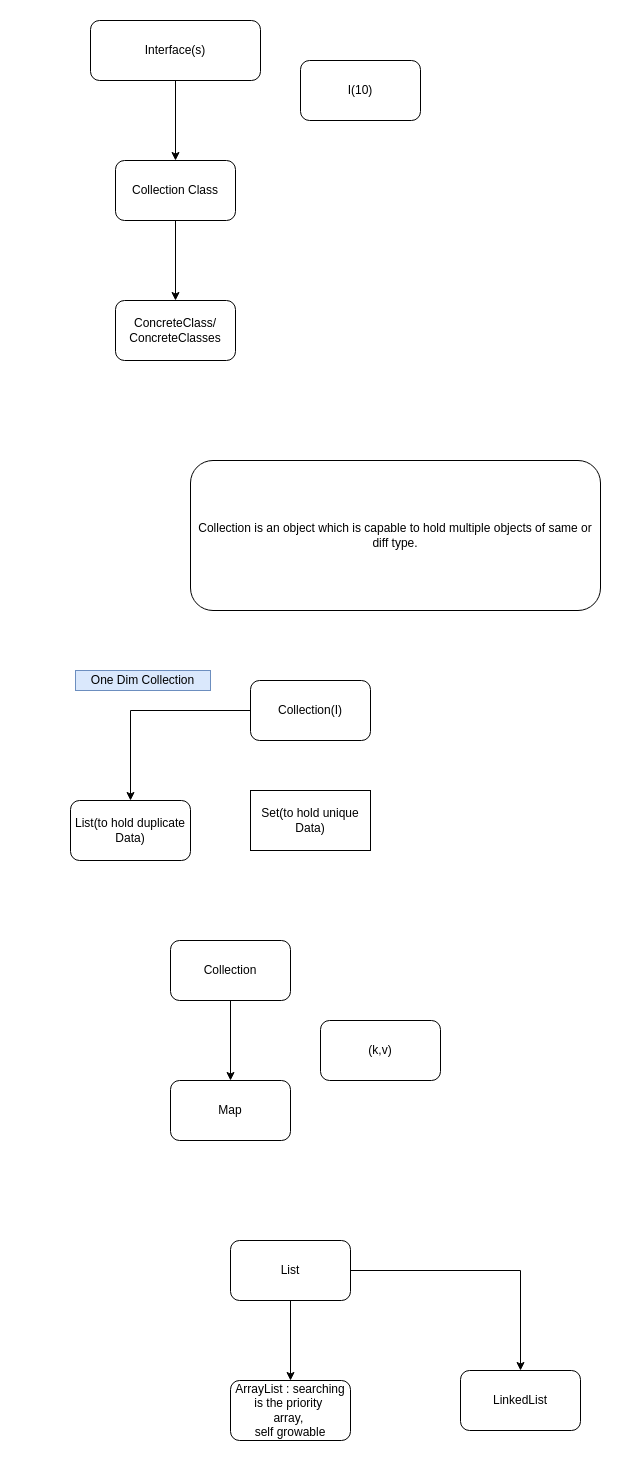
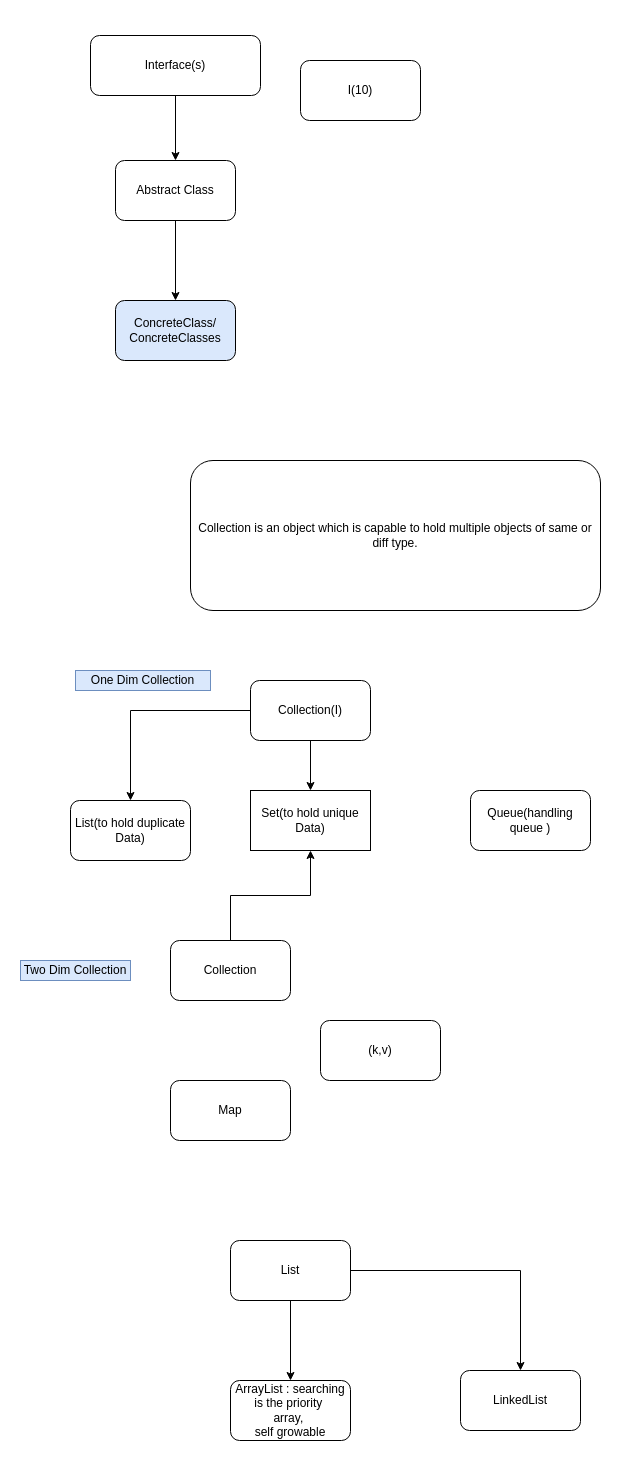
node "Interface(s)": moved (176, 51) -> (176, 66)
node "Collection Class": label "Collection Class" -> "Abstract Class"
node "ConcreteClass/ ConcreteClasses": fillcolor #ffffff -> #dae8fc
edge "Collection(I)" -> "Set(to hold unique Data)": added
node "Queue(handling queue )": added
node "Two Dim Collection": added
edge "Collection" -> "Map": now "Collection" -> "Set(to hold unique Data)"
